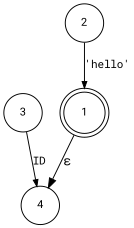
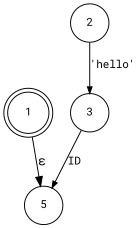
edge "2" -> "1": now "2" -> "3"
node "4": label "4" -> "5"
